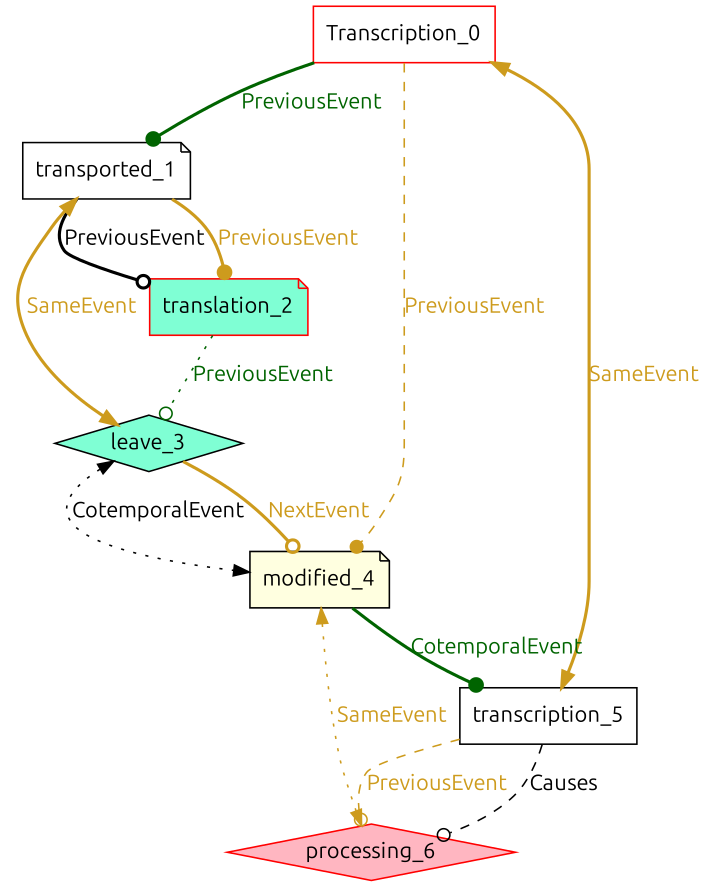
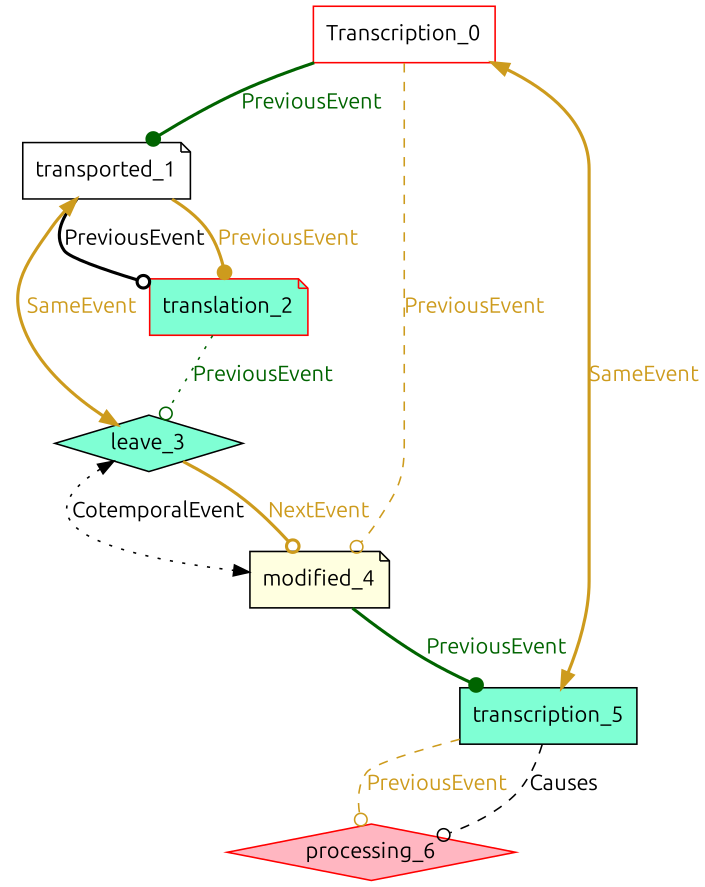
edge "Transcription_0" -> "modified_4": arrowhead dot -> odot
edge "modified_4" -> "transcription_5": label "CotemporalEvent" -> "PreviousEvent"
node "transcription_5": fillcolor white -> aquamarine
edge "modified_4" -- "processing_6": removed, label "SameEvent"
